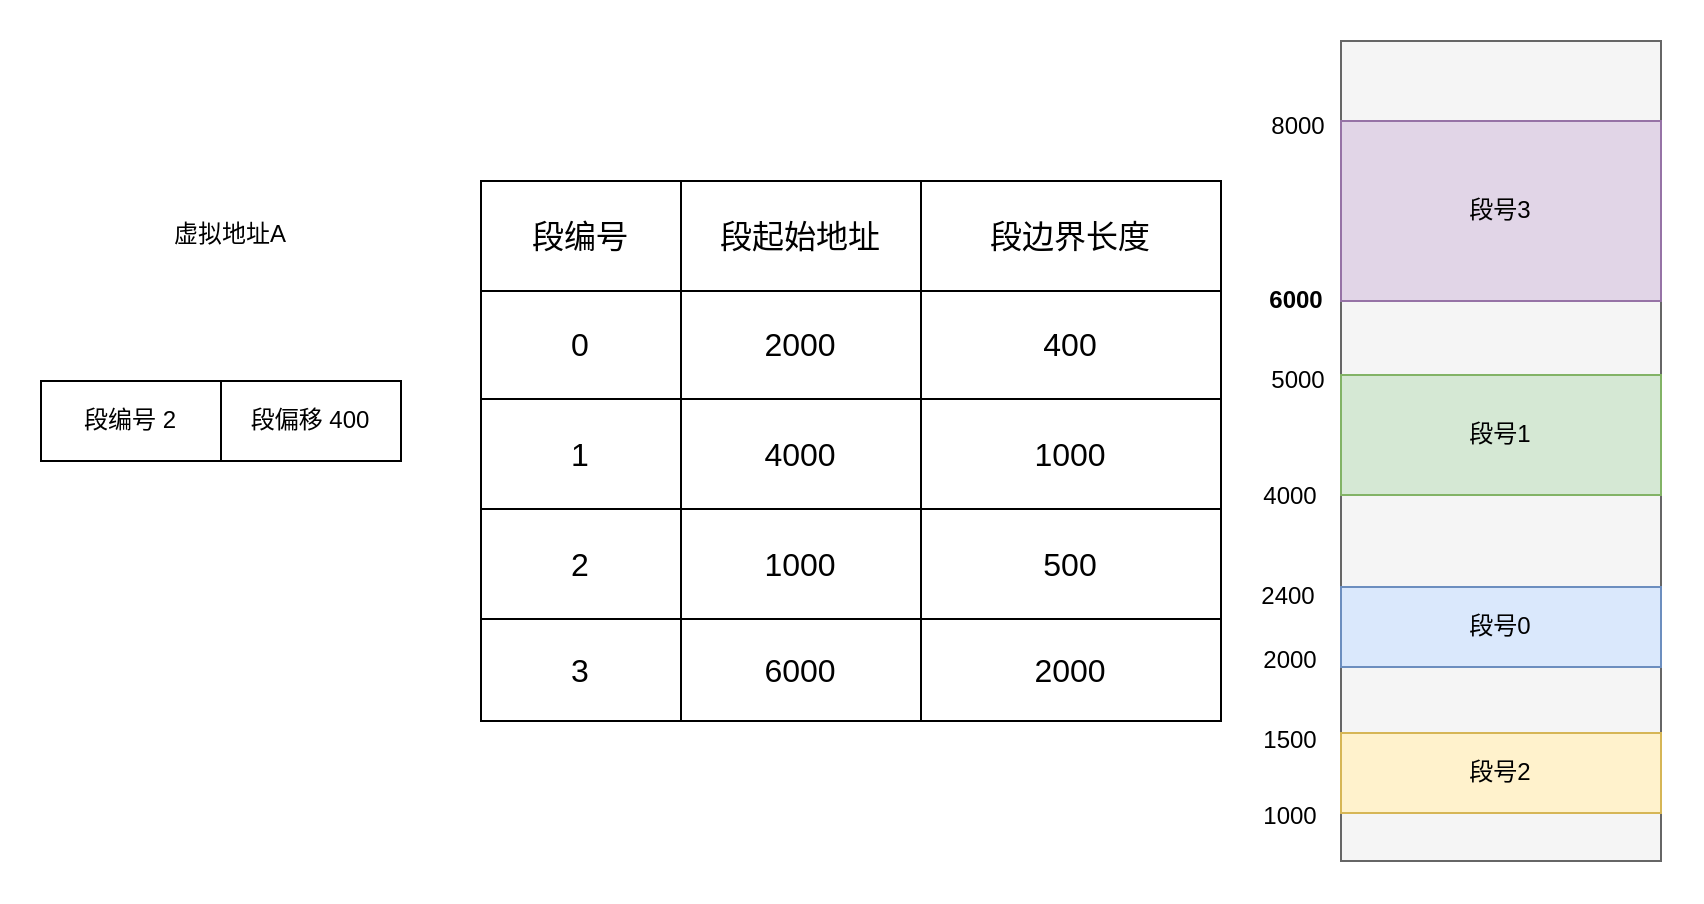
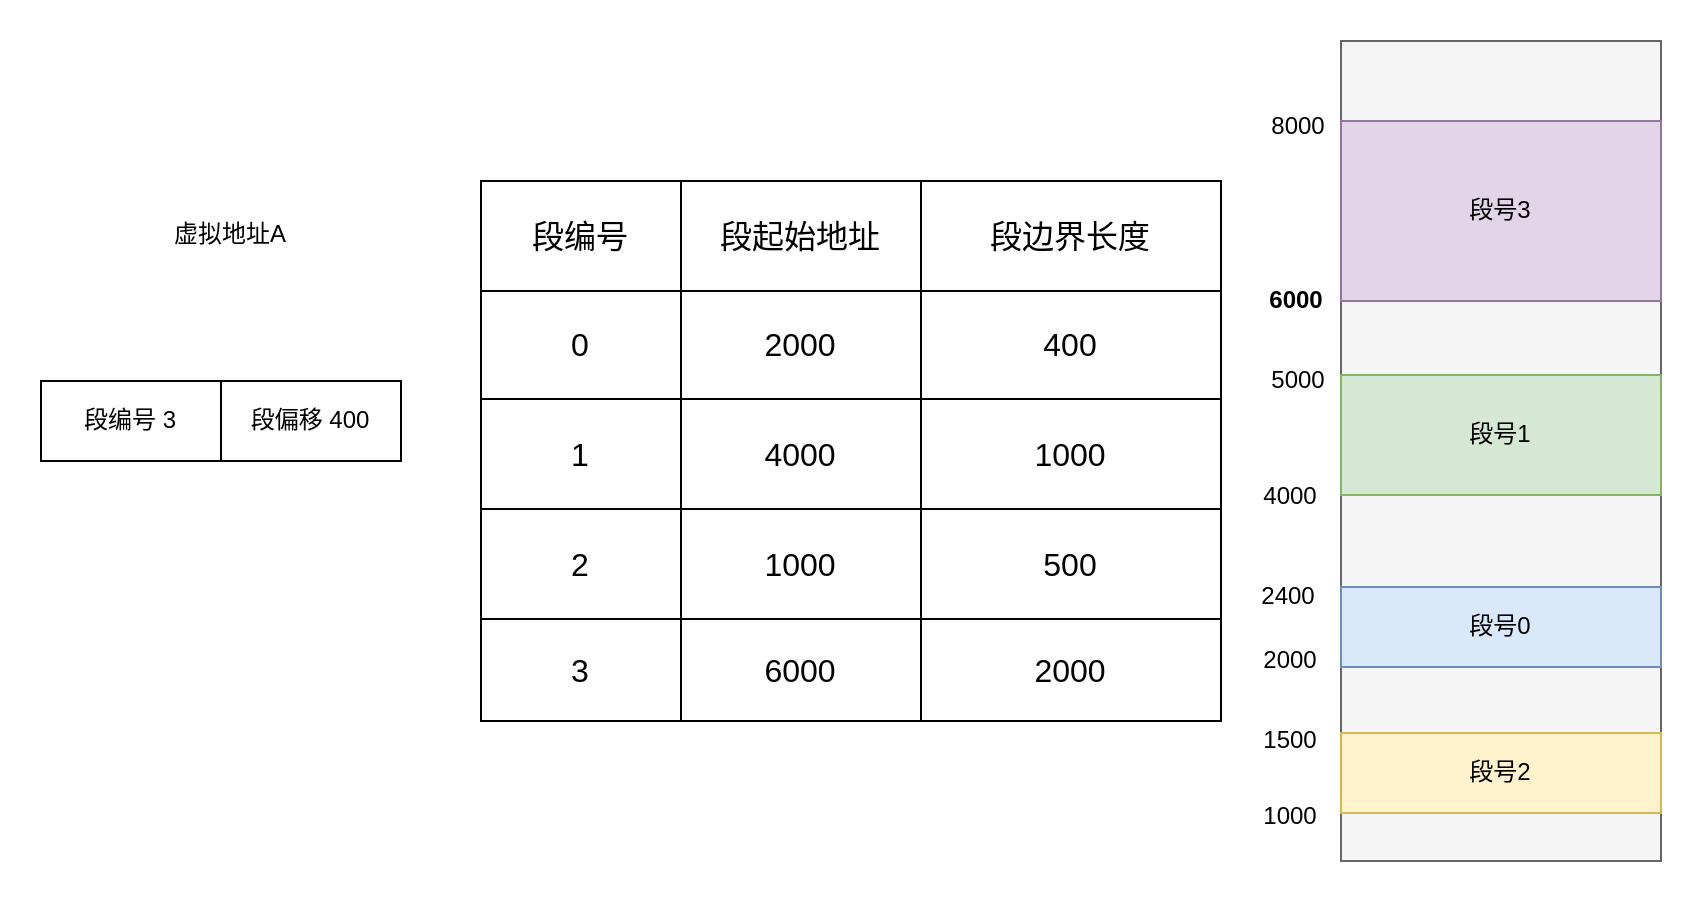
node "段编号 2": label "段编号 2" -> "段编号 3"
